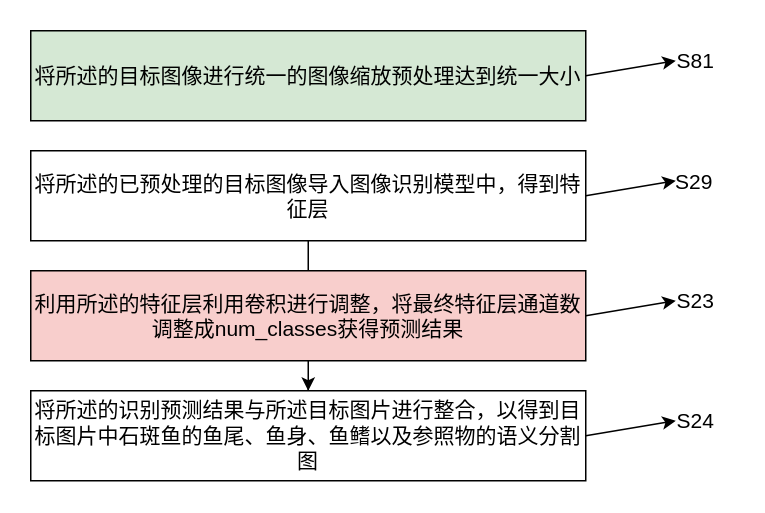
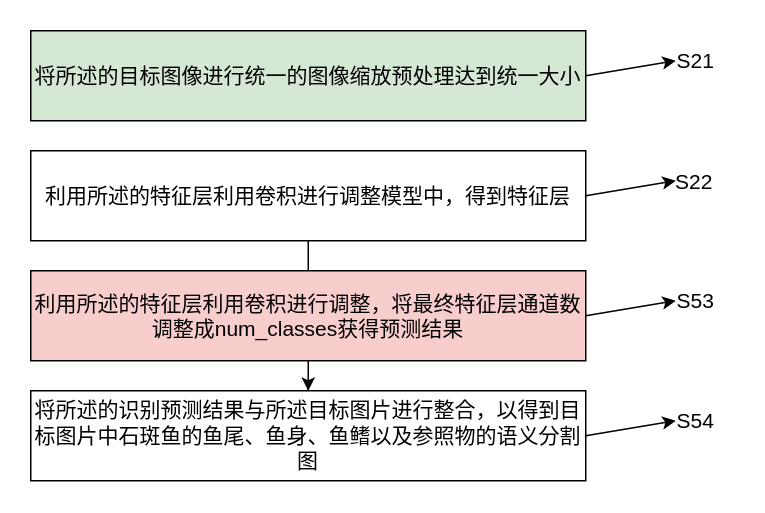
node "S81": label "S81" -> "S21"
node "S29": label "S29" -> "S22"
node "将所述的已预处理的目标图像导入图像识别模型中，得到特征层": label "将所述的已预处理的目标图像导入图像识别模型中，得到特征层" -> "利用所述的特征层利用卷积进行调整模型中，得到特征层"
node "S23": label "S23" -> "S53"
node "S24": label "S24" -> "S54"
